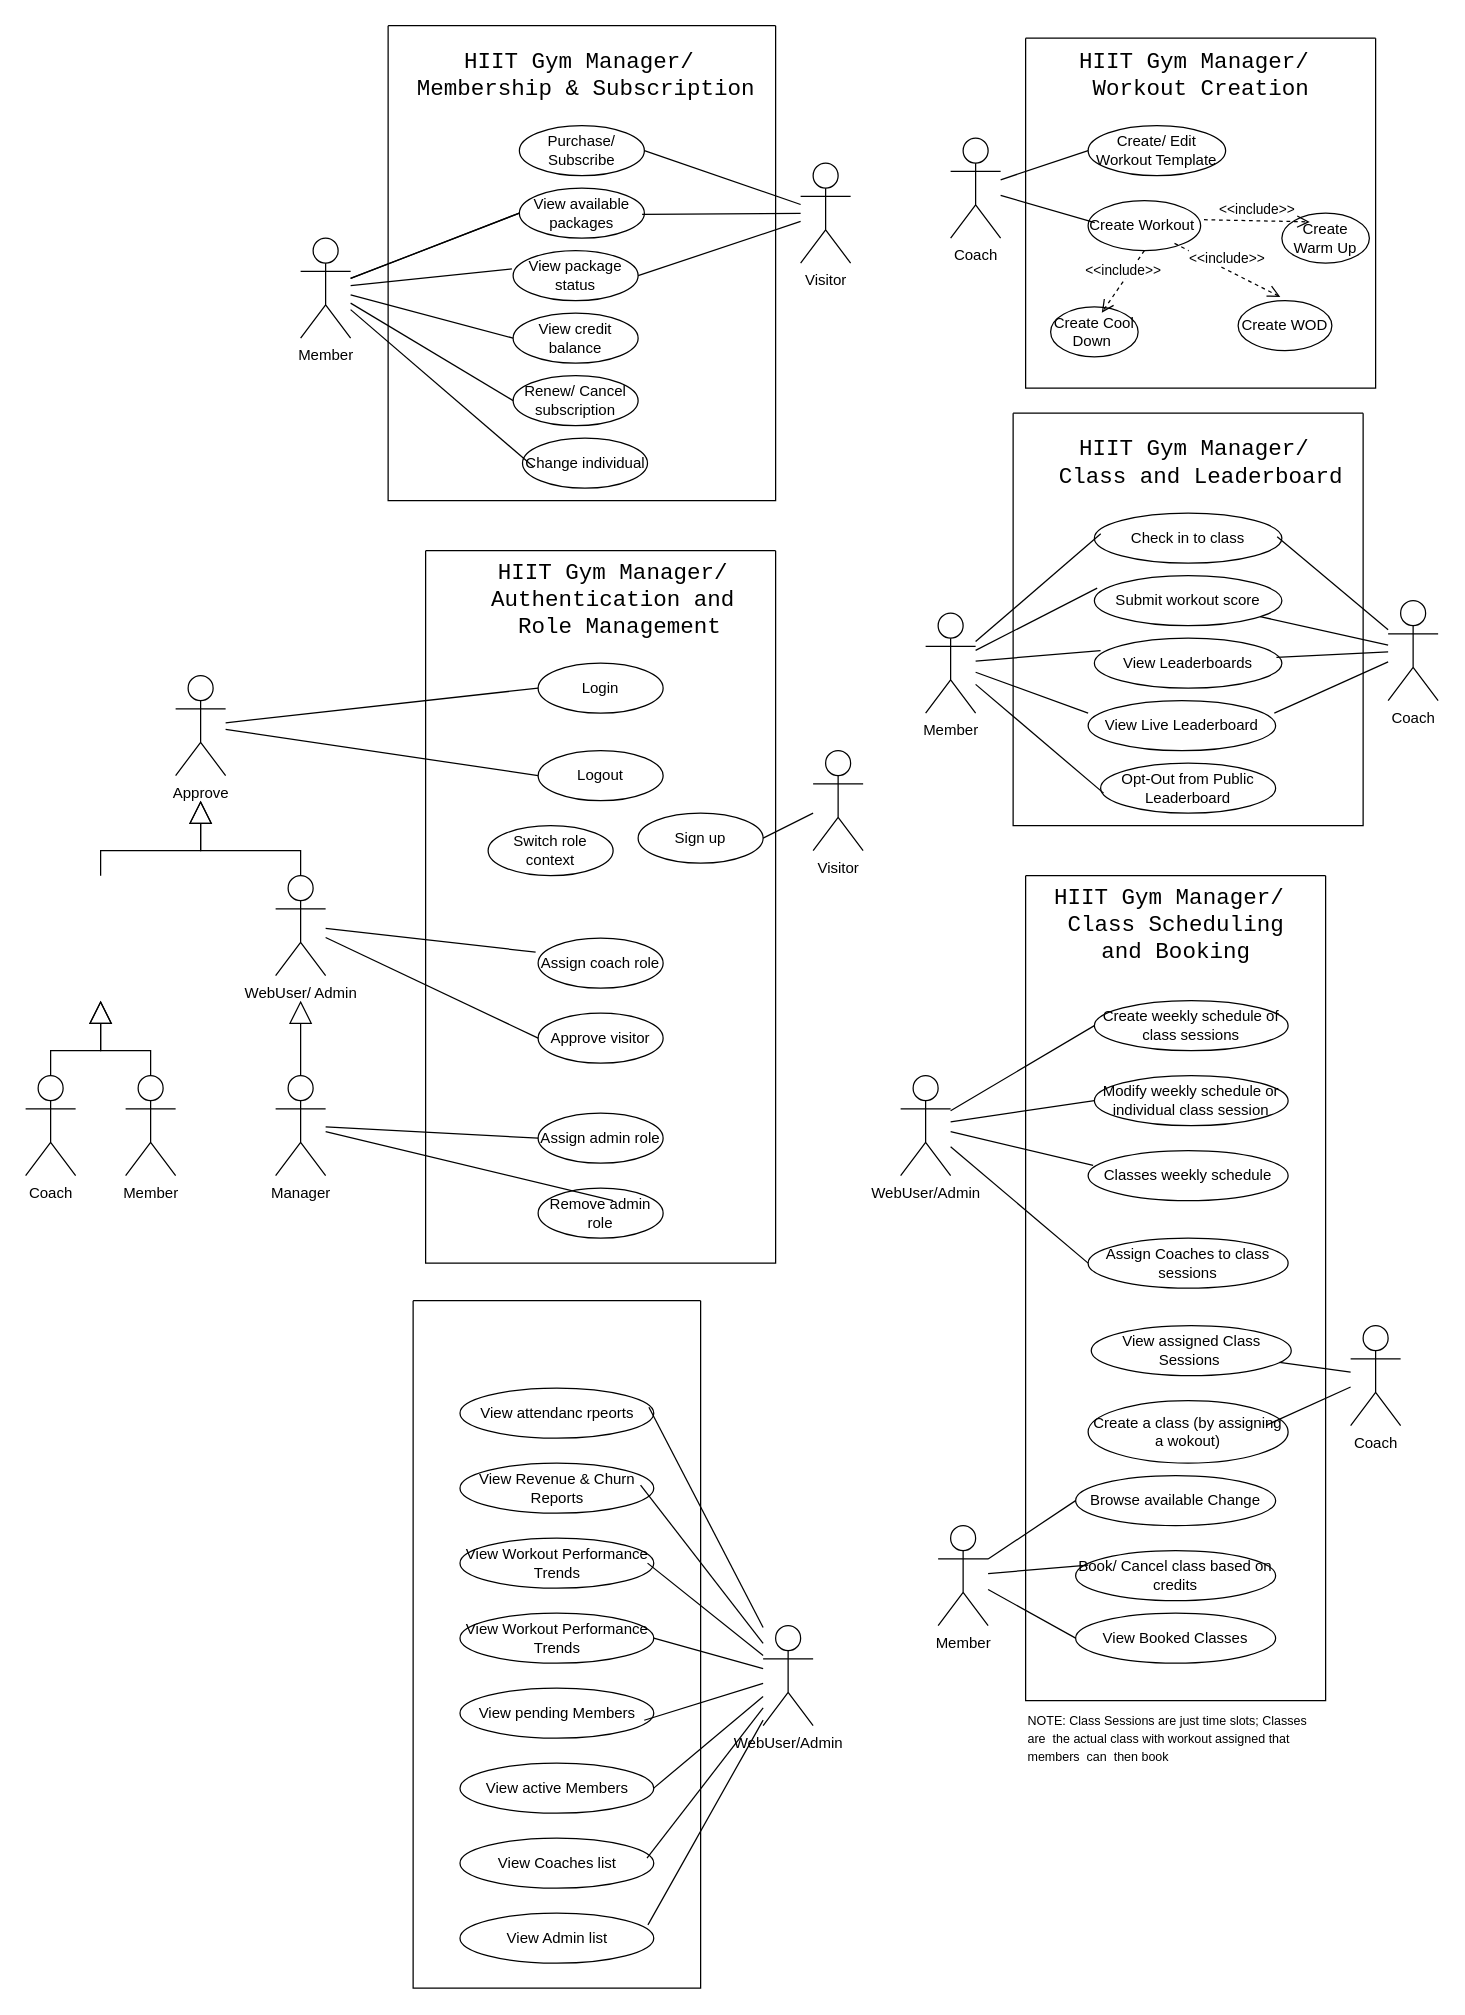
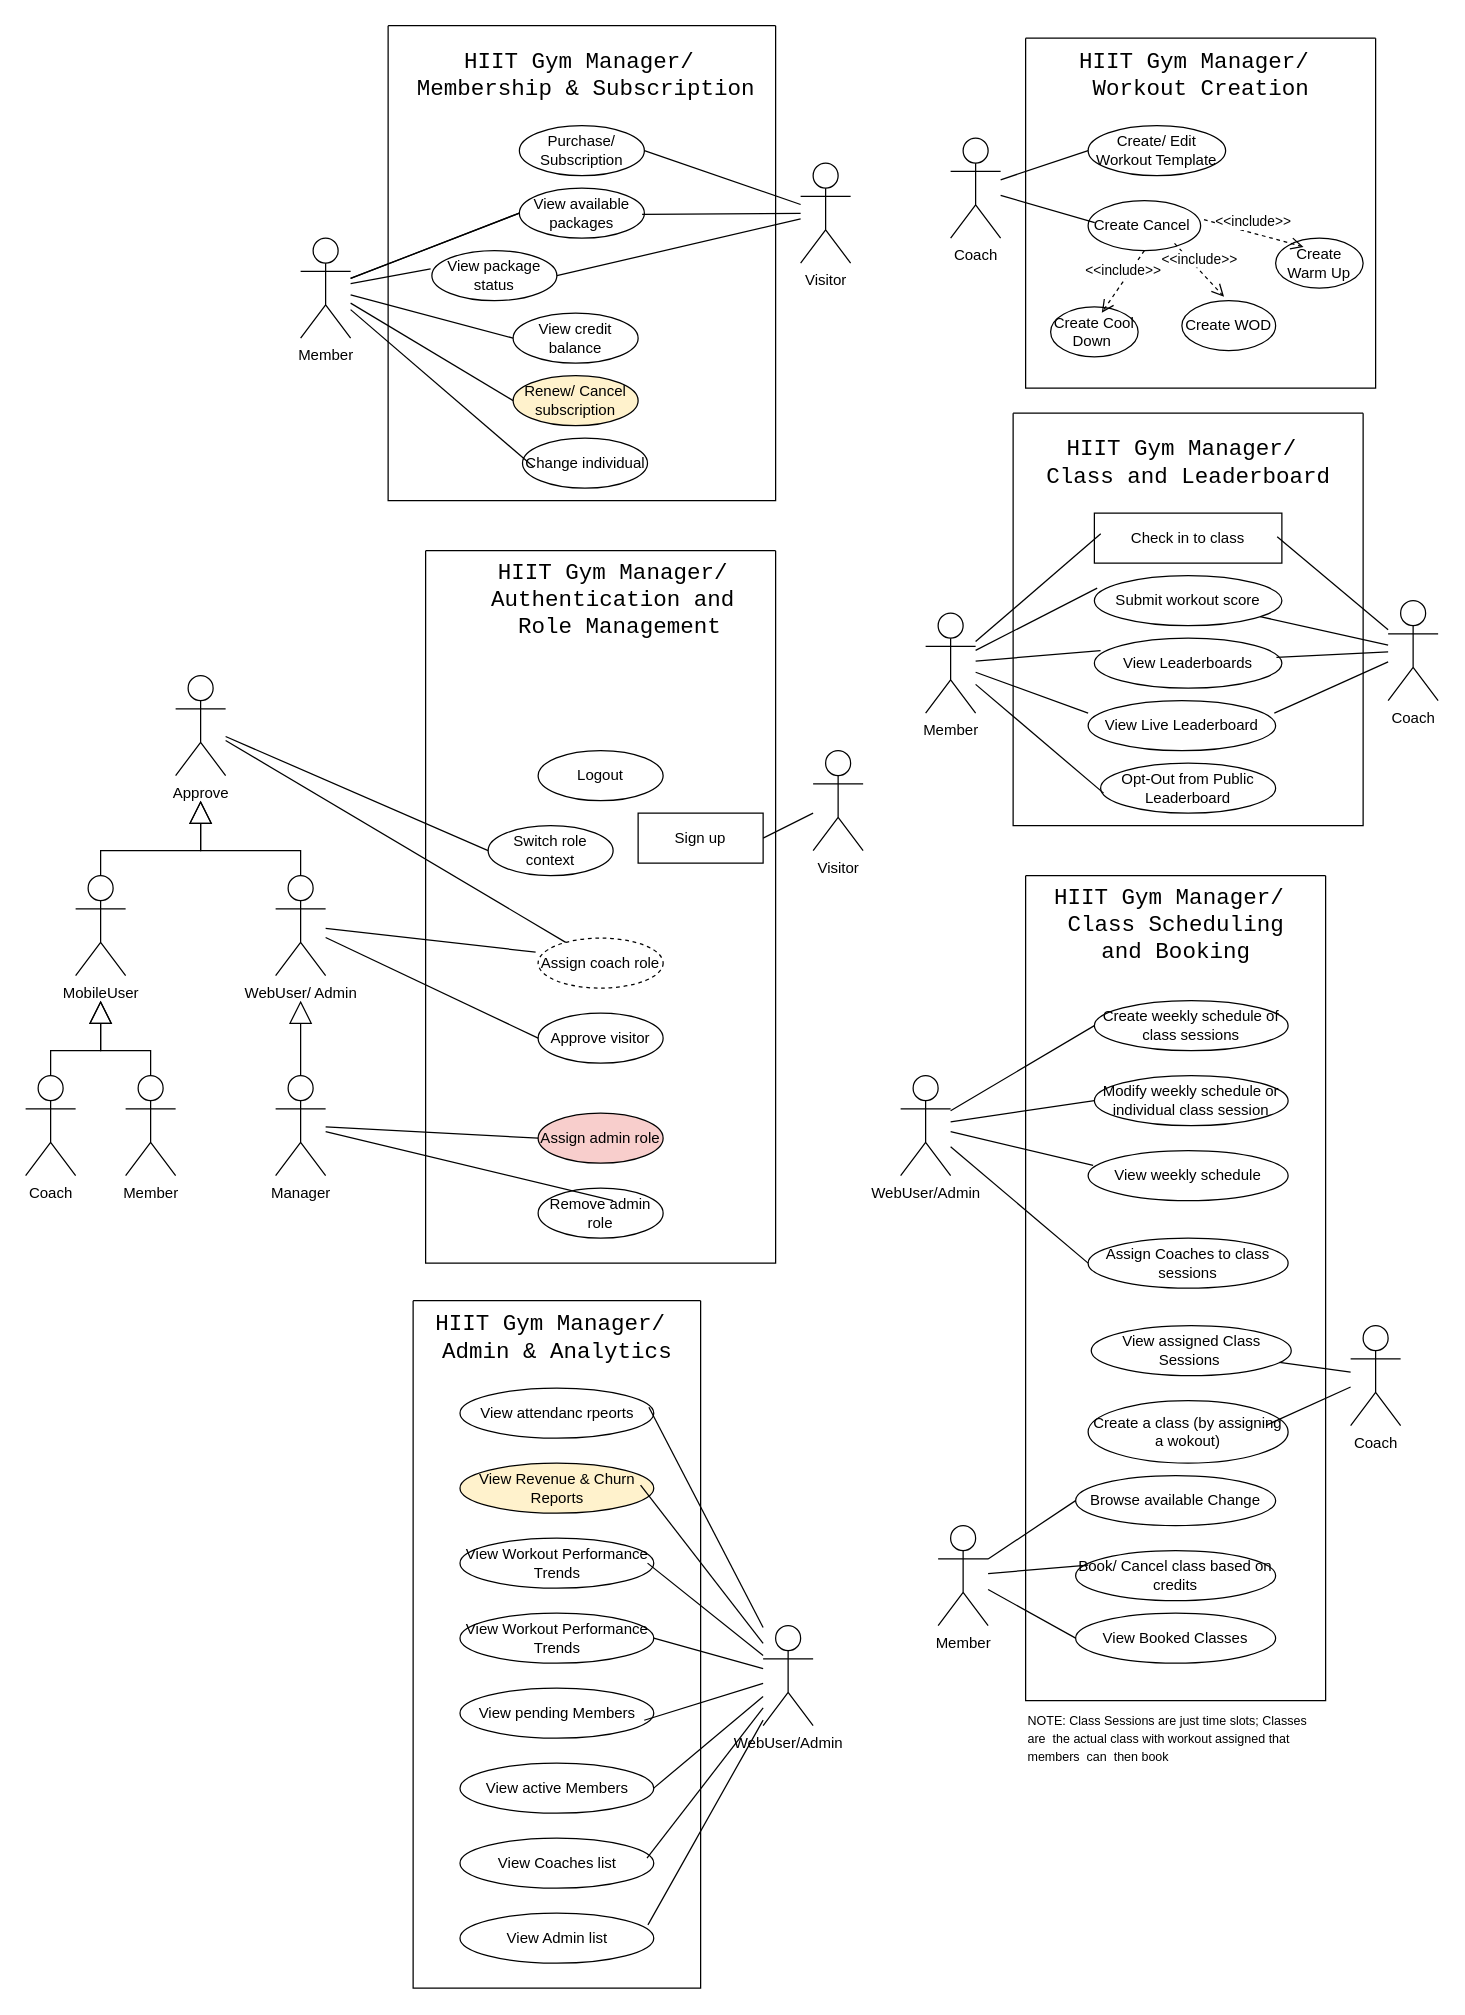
node "Purchase/ Subscribe": label "Purchase/ Subscribe" -> "Purchase/ Subscription"
node "Create Workout": label "Create Workout" -> "Create Cancel"
node "Create Warm Up": moved (1326, 238) -> (1319, 263)
node "View package status": moved (576, 276) -> (494, 276)
node "Create WOD": moved (1285, 326) -> (1229, 326)
node "Renew/ Cancel subscription": fillcolor #ffffff -> #fff2cc
node "HIIT Gym Manager/ Class and Leaderboard": moved (1201, 463) -> (1188, 463)
node "Check in to class": shape ellipse -> rectangle
node "Login": removed
edge "Login" -- "Approve": removed
edge "Approve" -- "Logout": now "Approve" -- "Assign coach role"
edge "Approve" -- "Switch role context": added
node "Sign up": shape ellipse -> rectangle
node "MobileUser": added
node "Assign coach role": style solid -> dashed
node "Assign admin role": fillcolor #ffffff -> #f8cecc
node "Classes weekly schedule": label "Classes weekly schedule" -> "View weekly schedule"
node "HIIT Gym Manager/ Admin & Analytics": added
node "View Revenue & Churn Reports": fillcolor #ffffff -> #fff2cc
